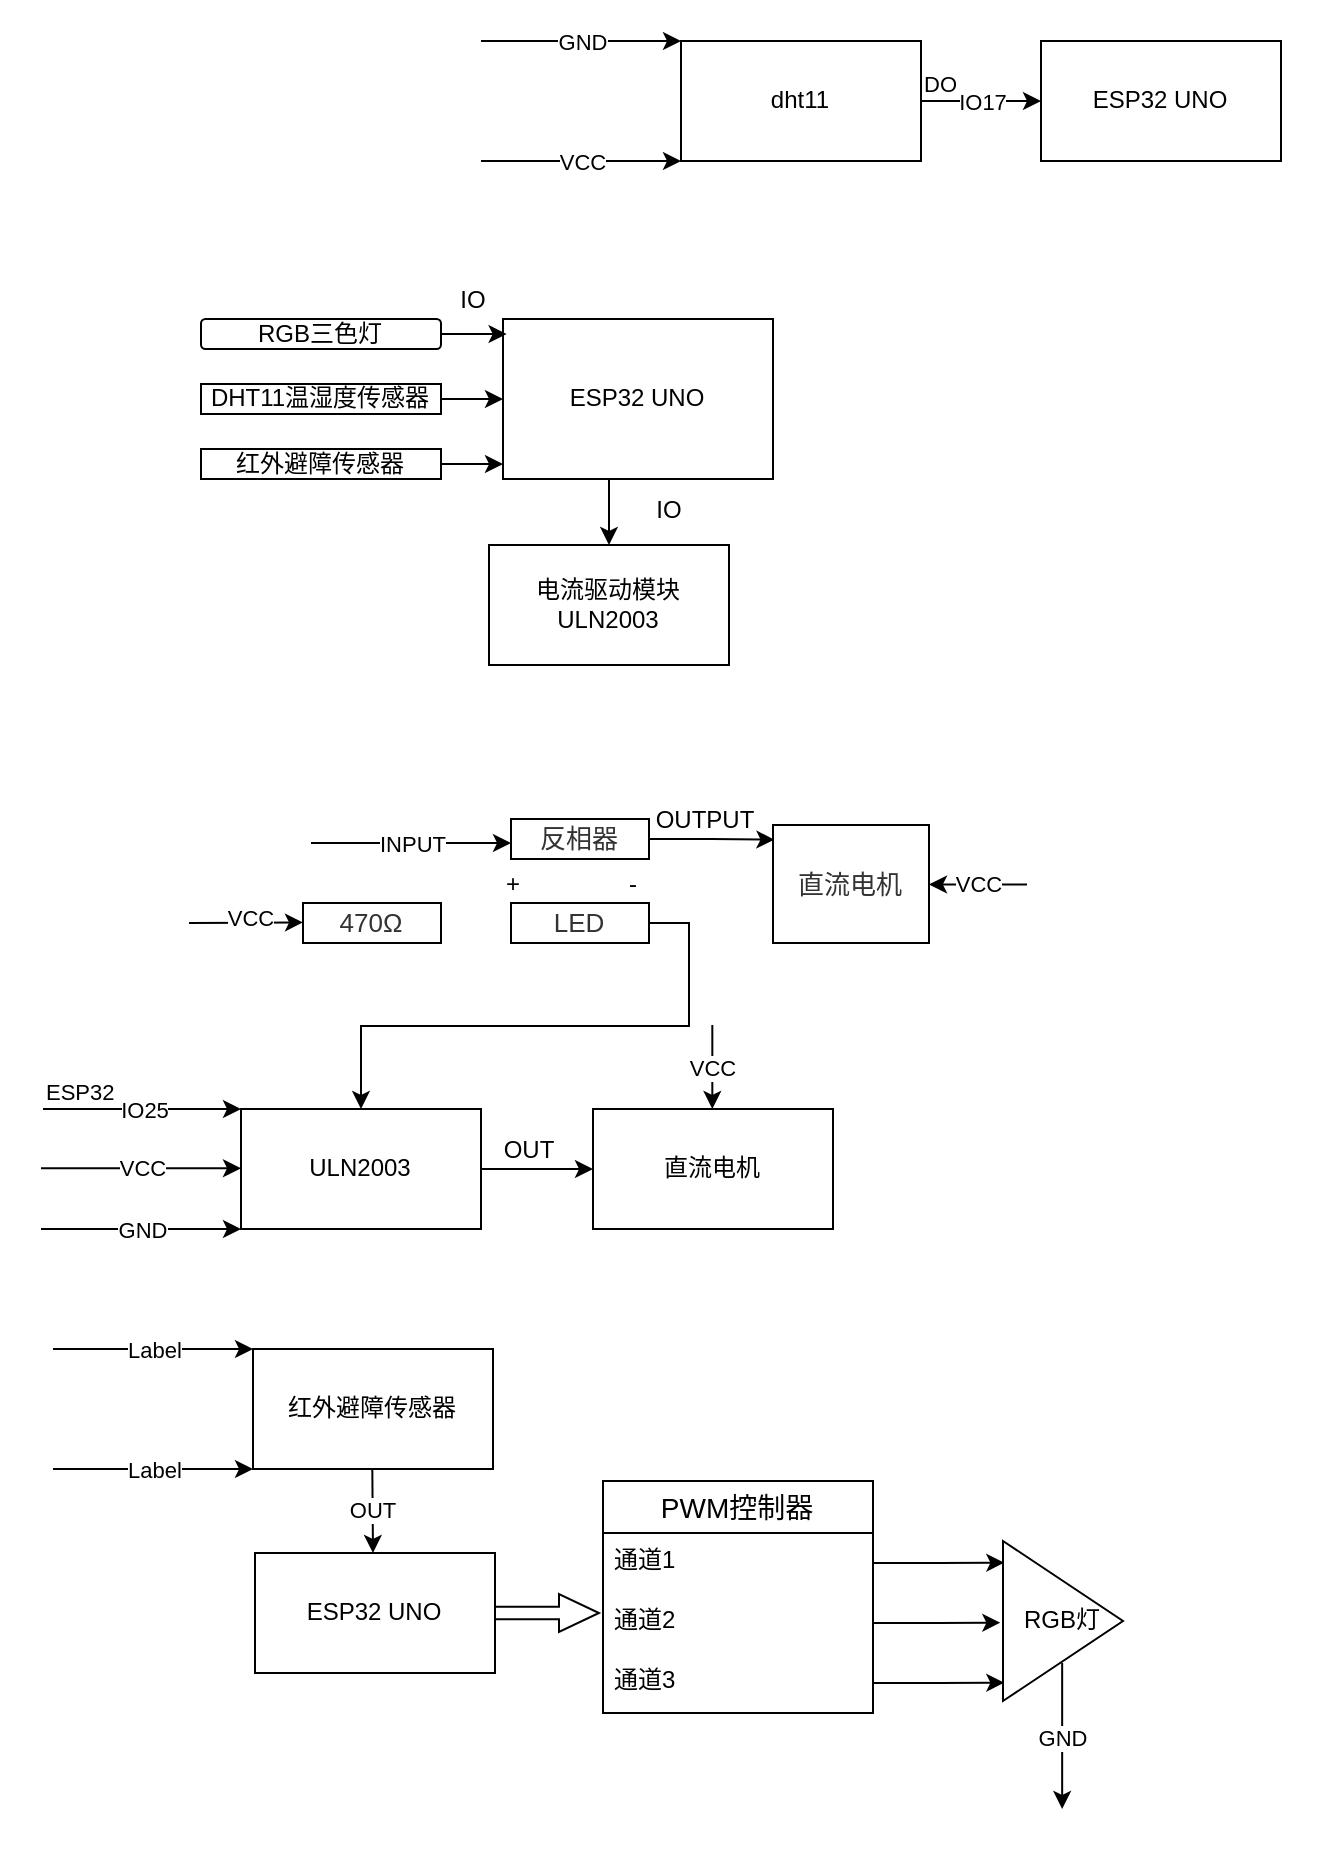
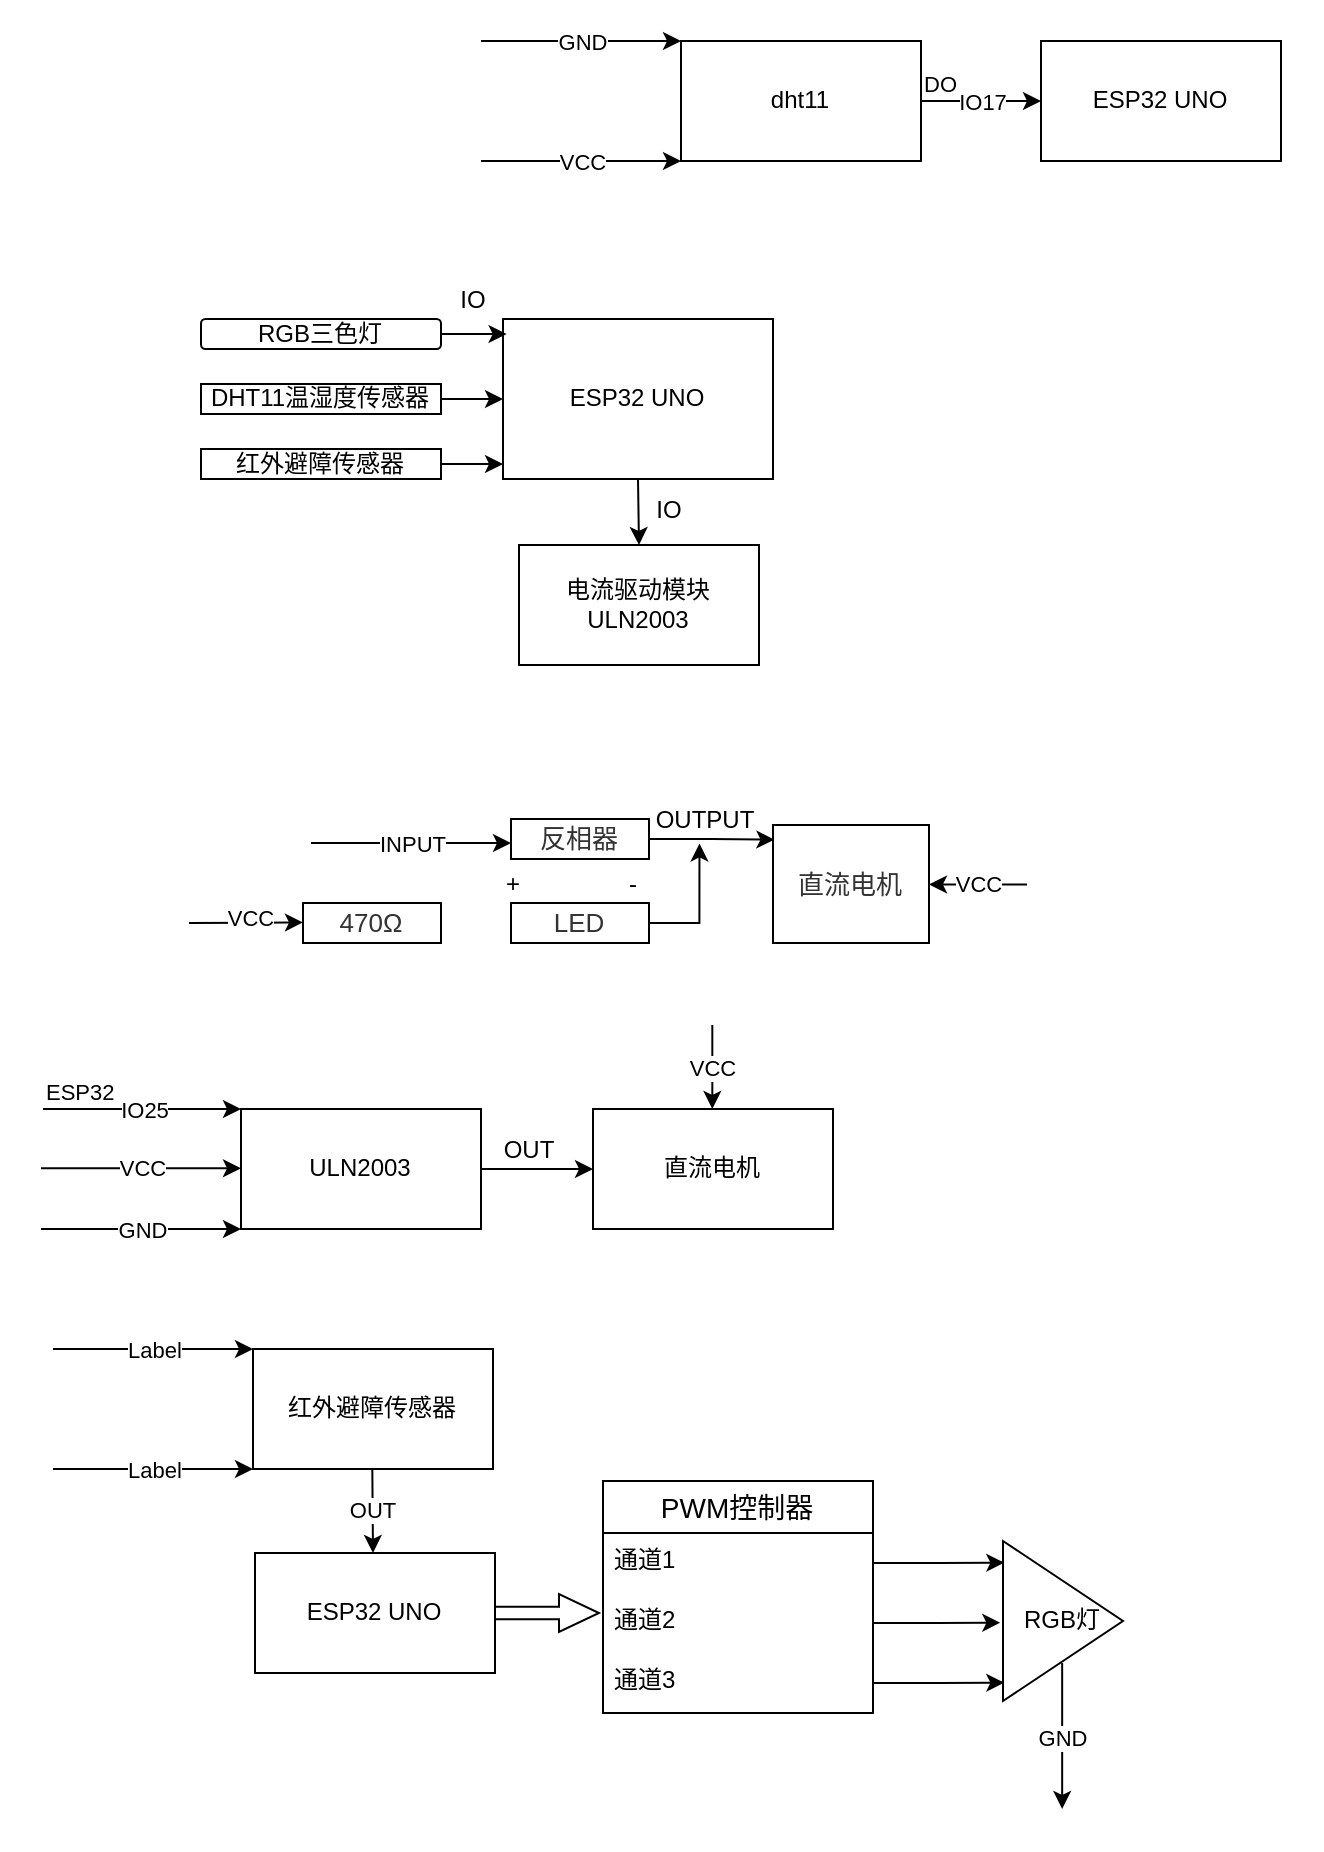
node "电流驱动模块 ULN2003": moved (609, 605) -> (639, 605)
edge "LED" -> "ULN2003": now "LED" -> "OUTPUT"
